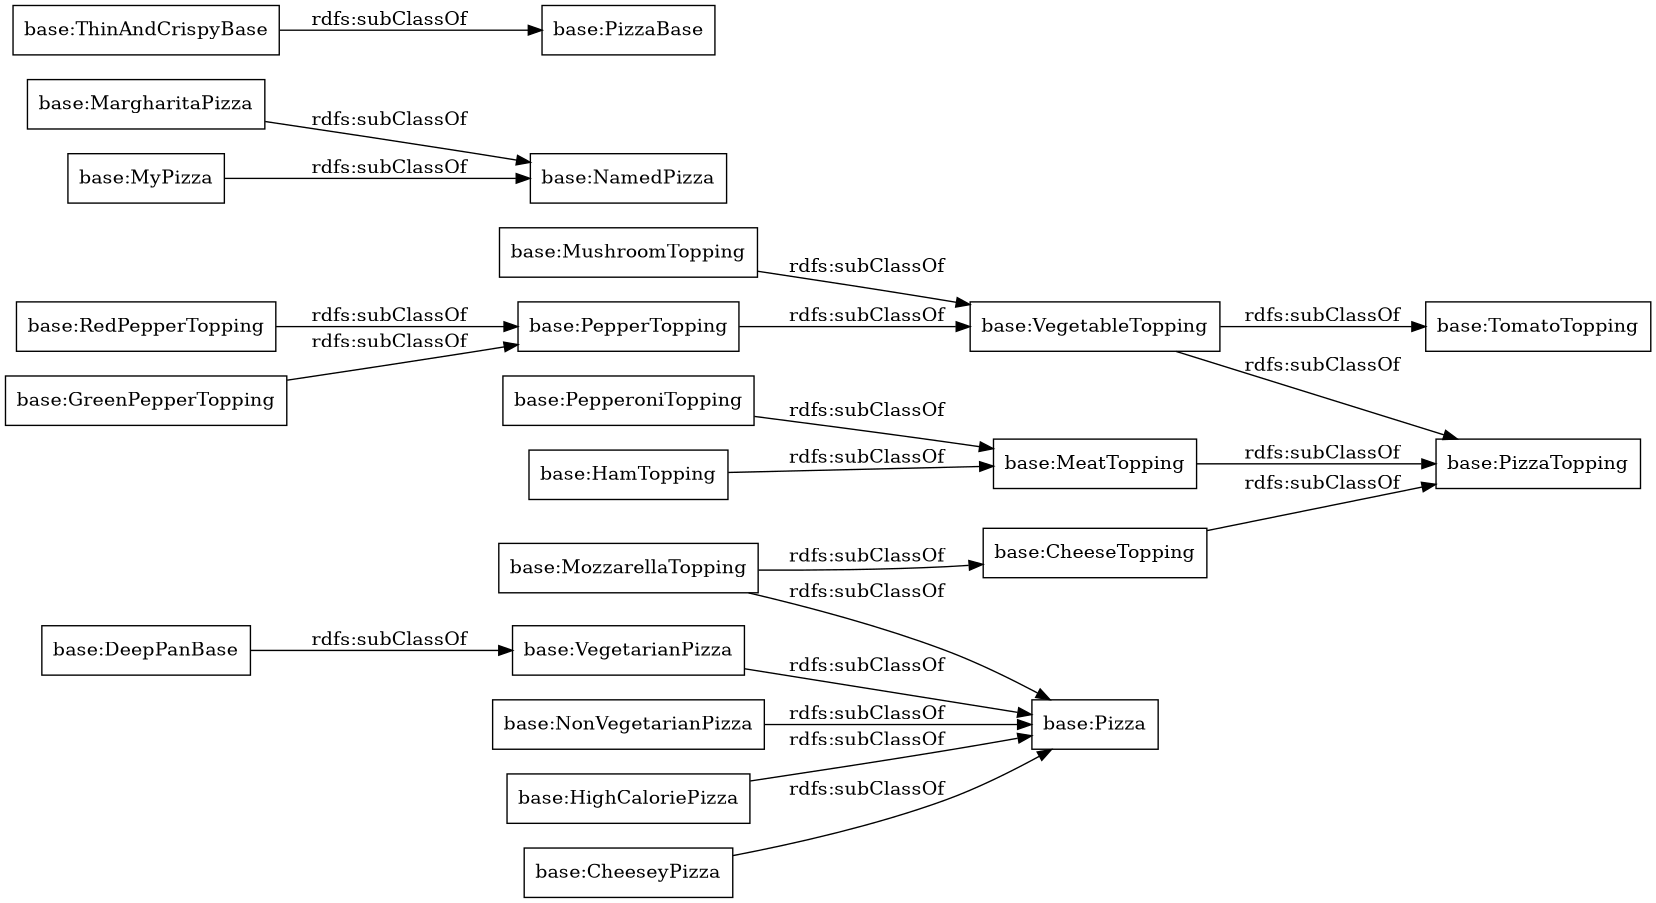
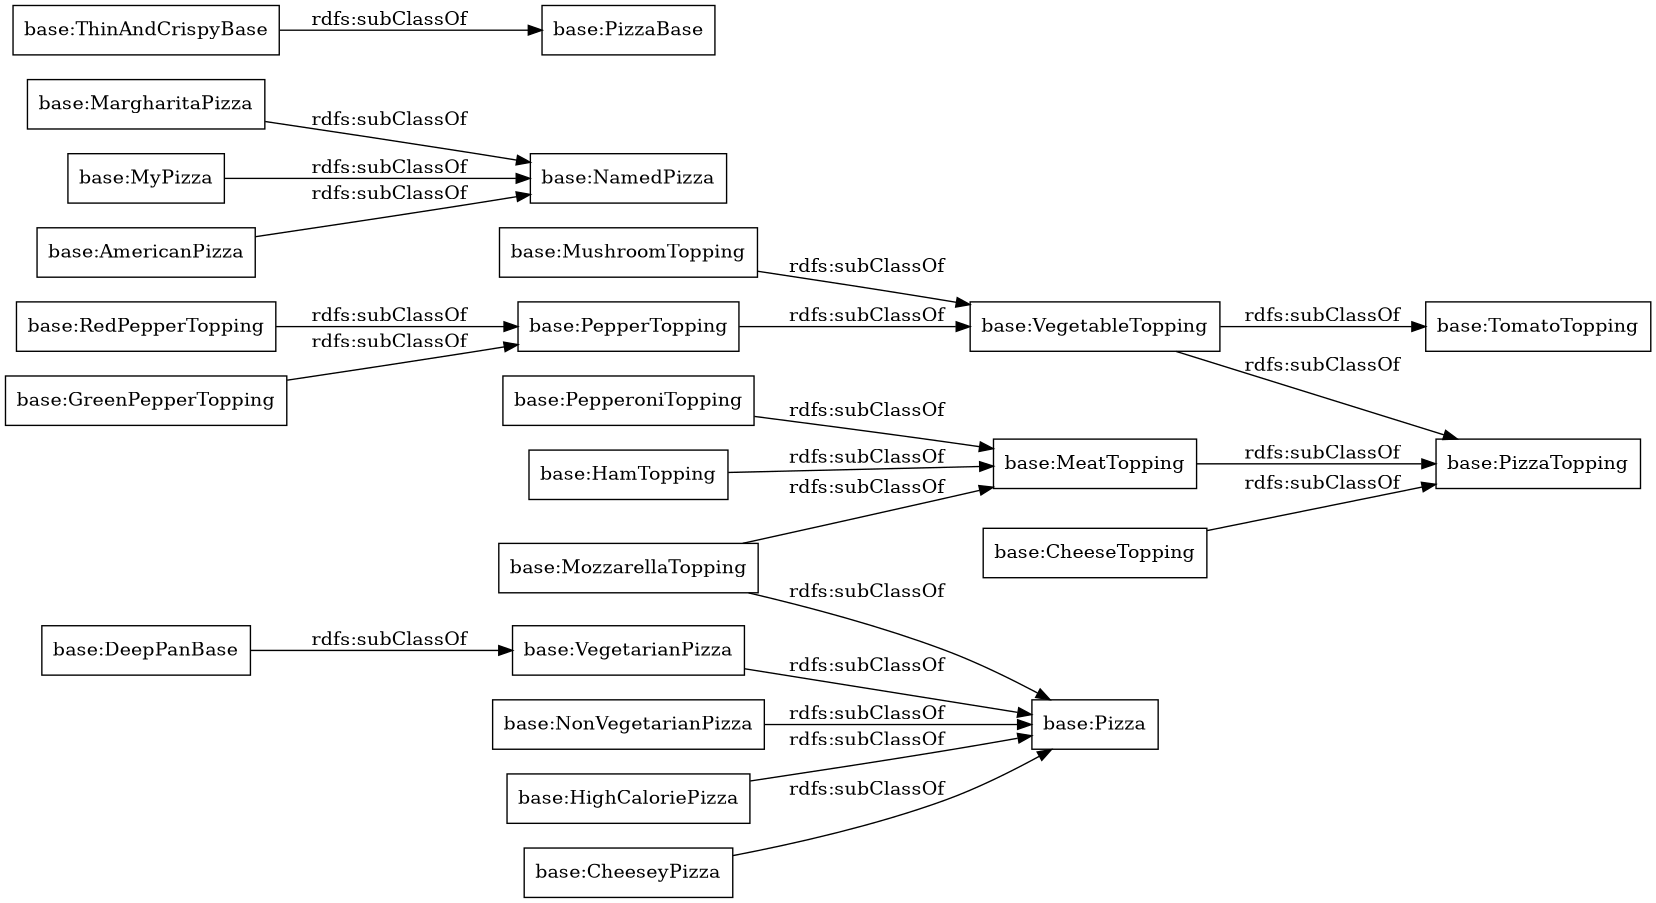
node "base:AmericanPizza": added
edge "base:MozzarellaTopping" -> "base:CheeseTopping": now "base:MozzarellaTopping" -> "base:MeatTopping"
